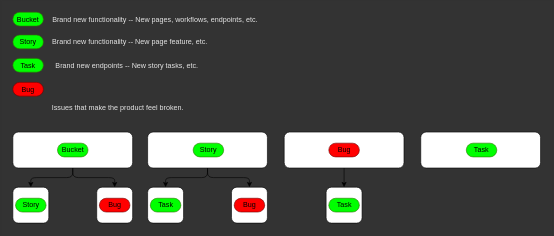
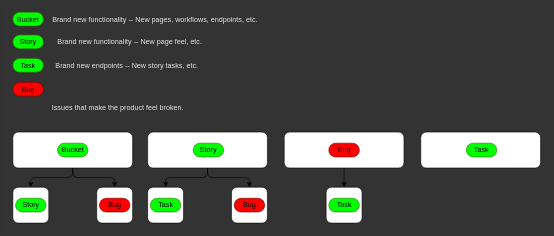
node "Brand new functionality -- New page feature, etc.": label "Brand new functionality -- New page feature, etc." -> "Brand new functionality -- New page feel, etc."
